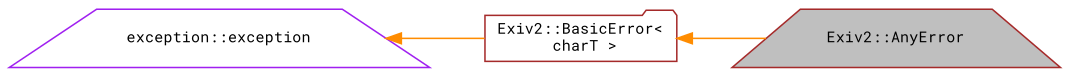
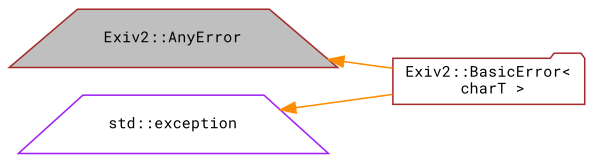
node "exception::exception": label "exception::exception" -> "std::exception"
edge "Exiv2::AnyError" -> "Exiv2::BasicError< charT >": reversed
